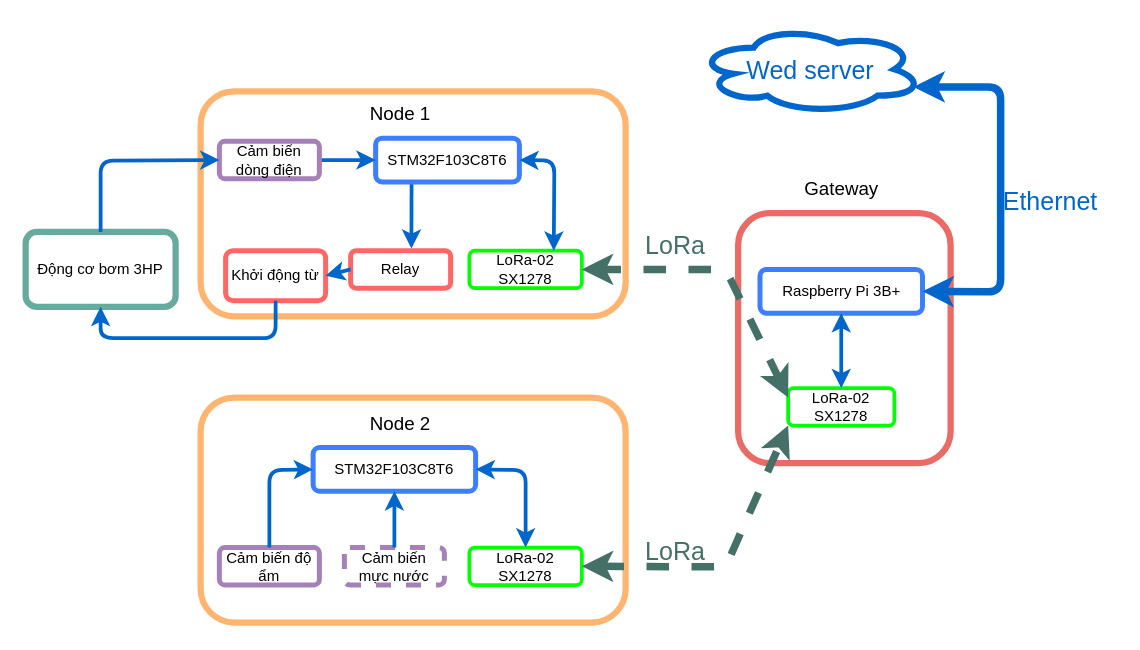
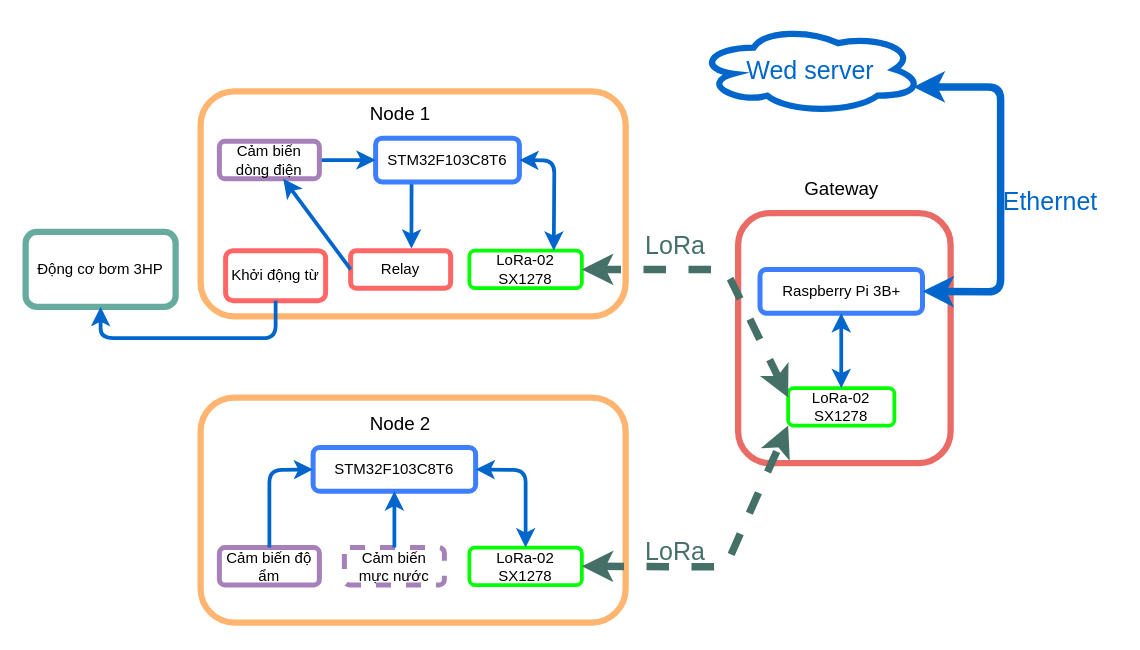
edge "Động cơ bơm 3HP" -> "Cảm biến dòng điện": removed
edge "Relay" -> "Khởi động từ": now "Relay" -> "Cảm biến dòng điện"
